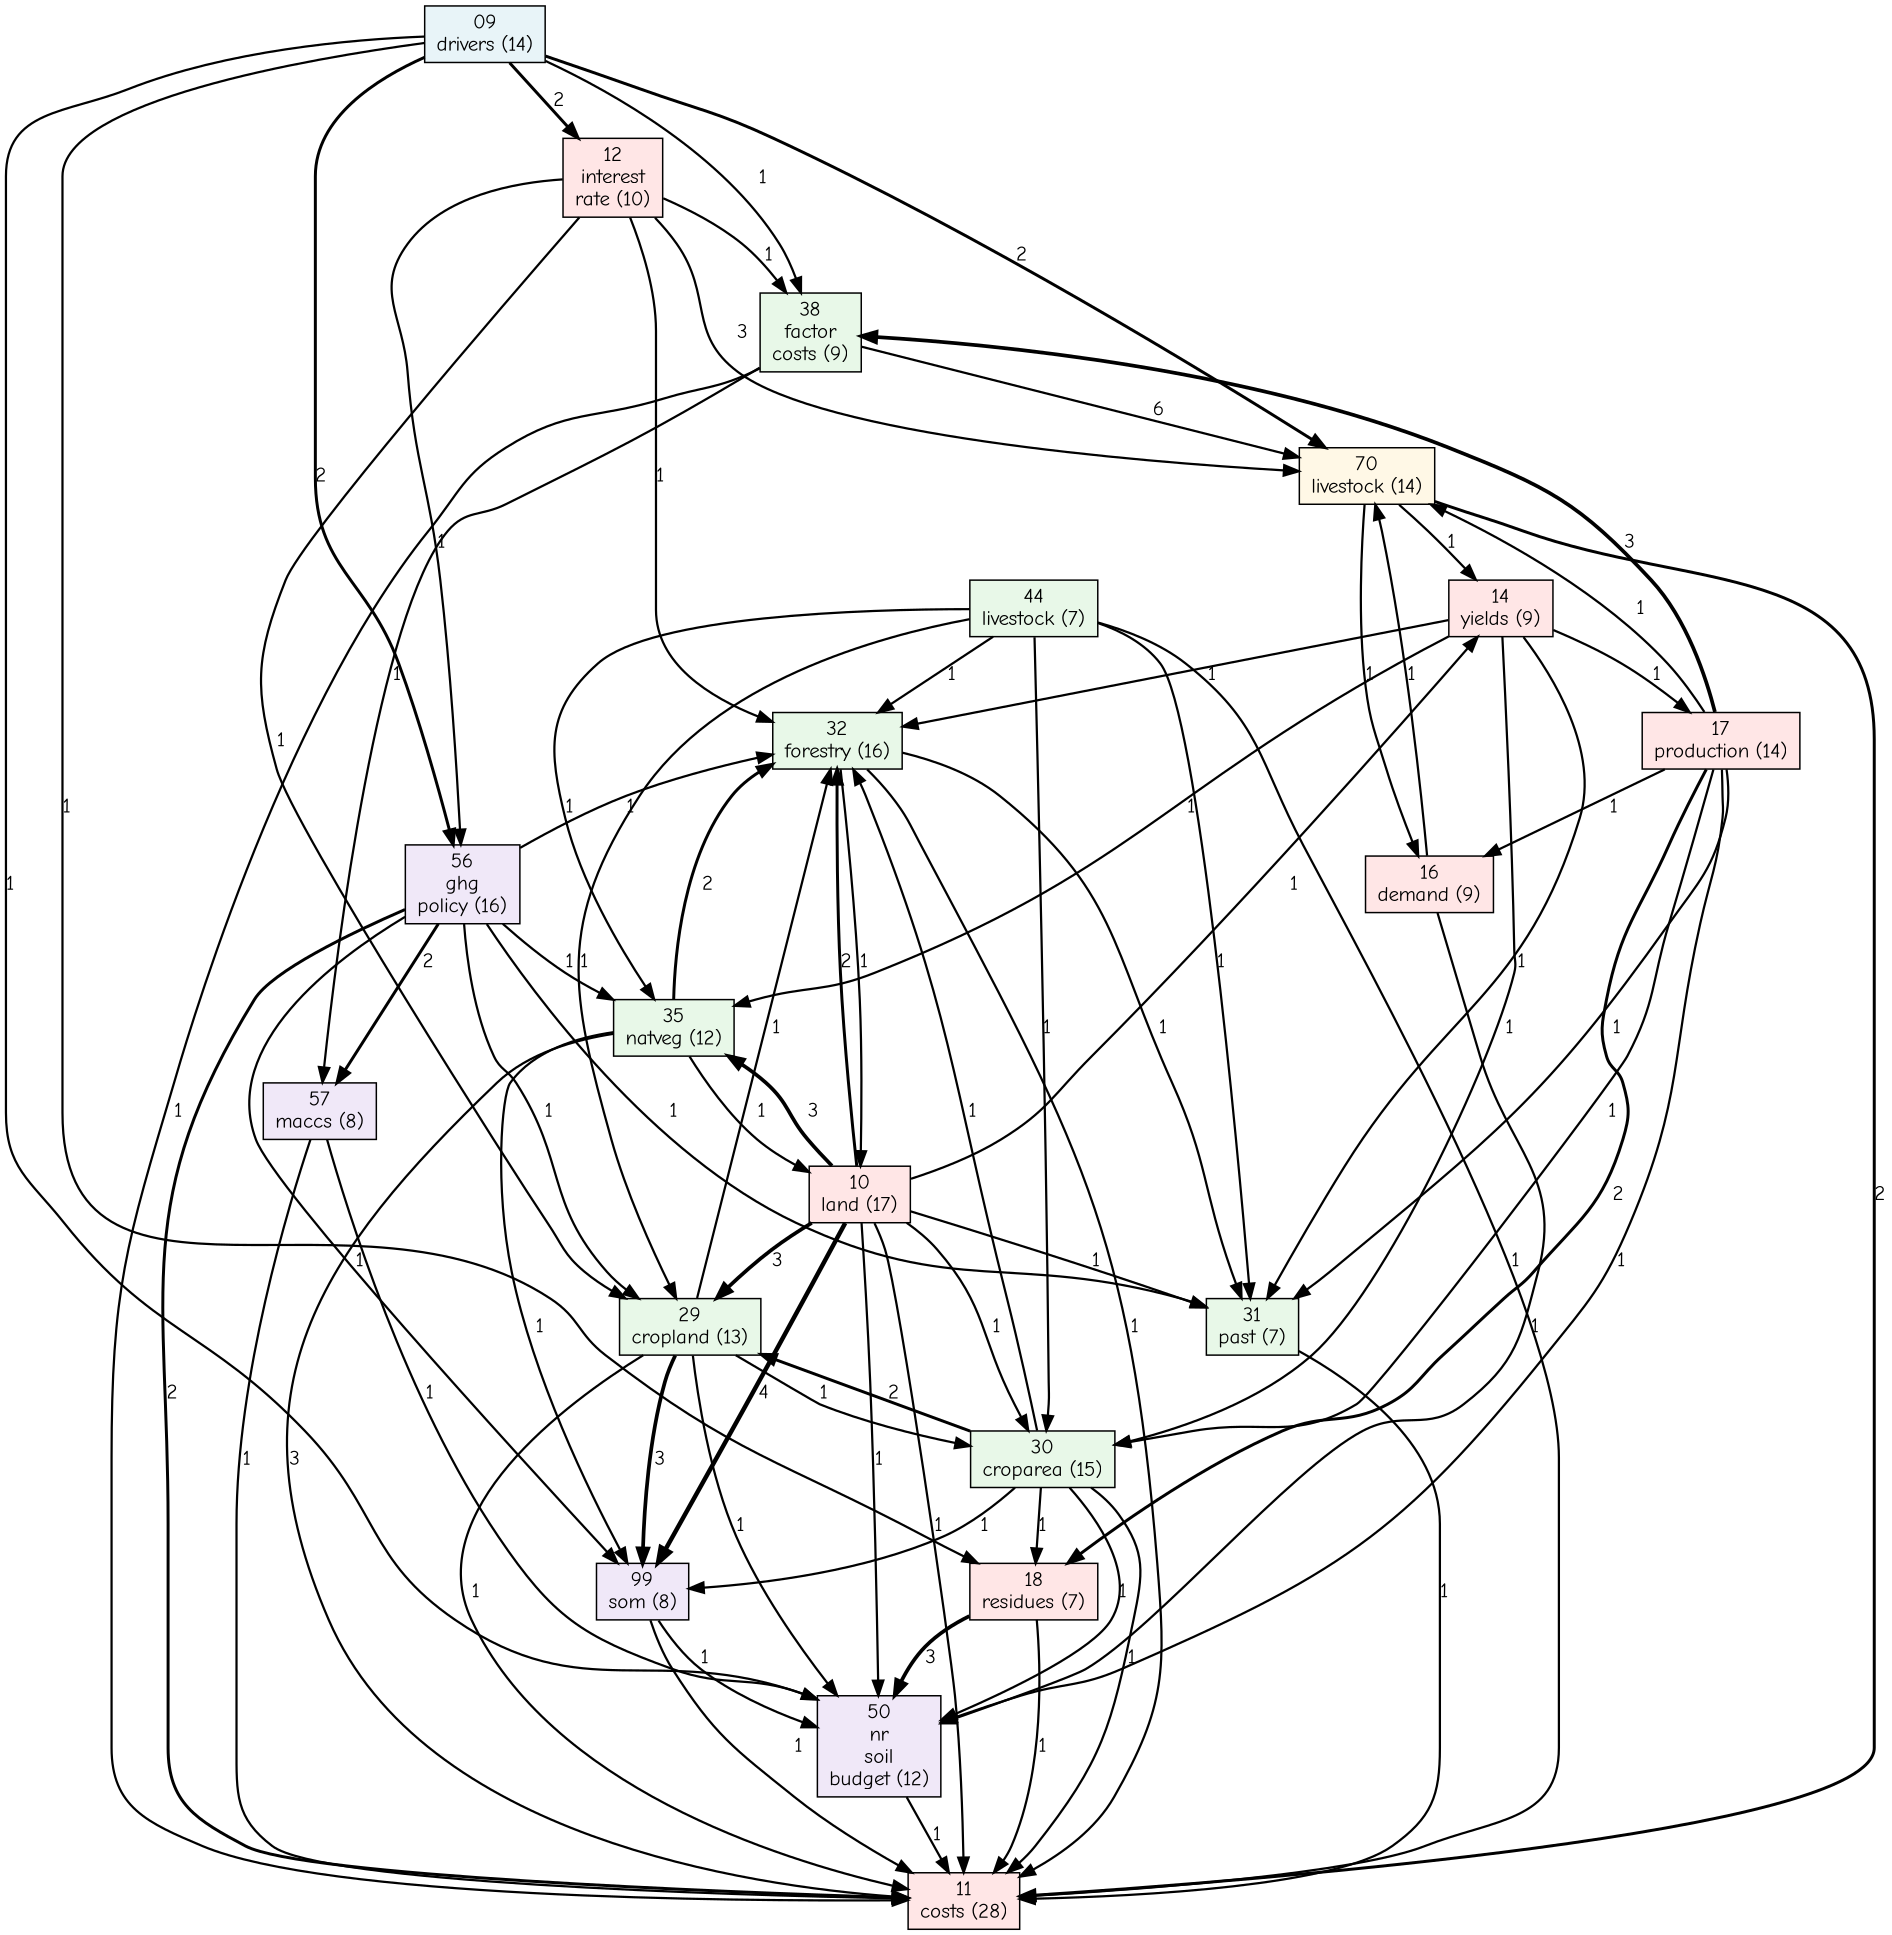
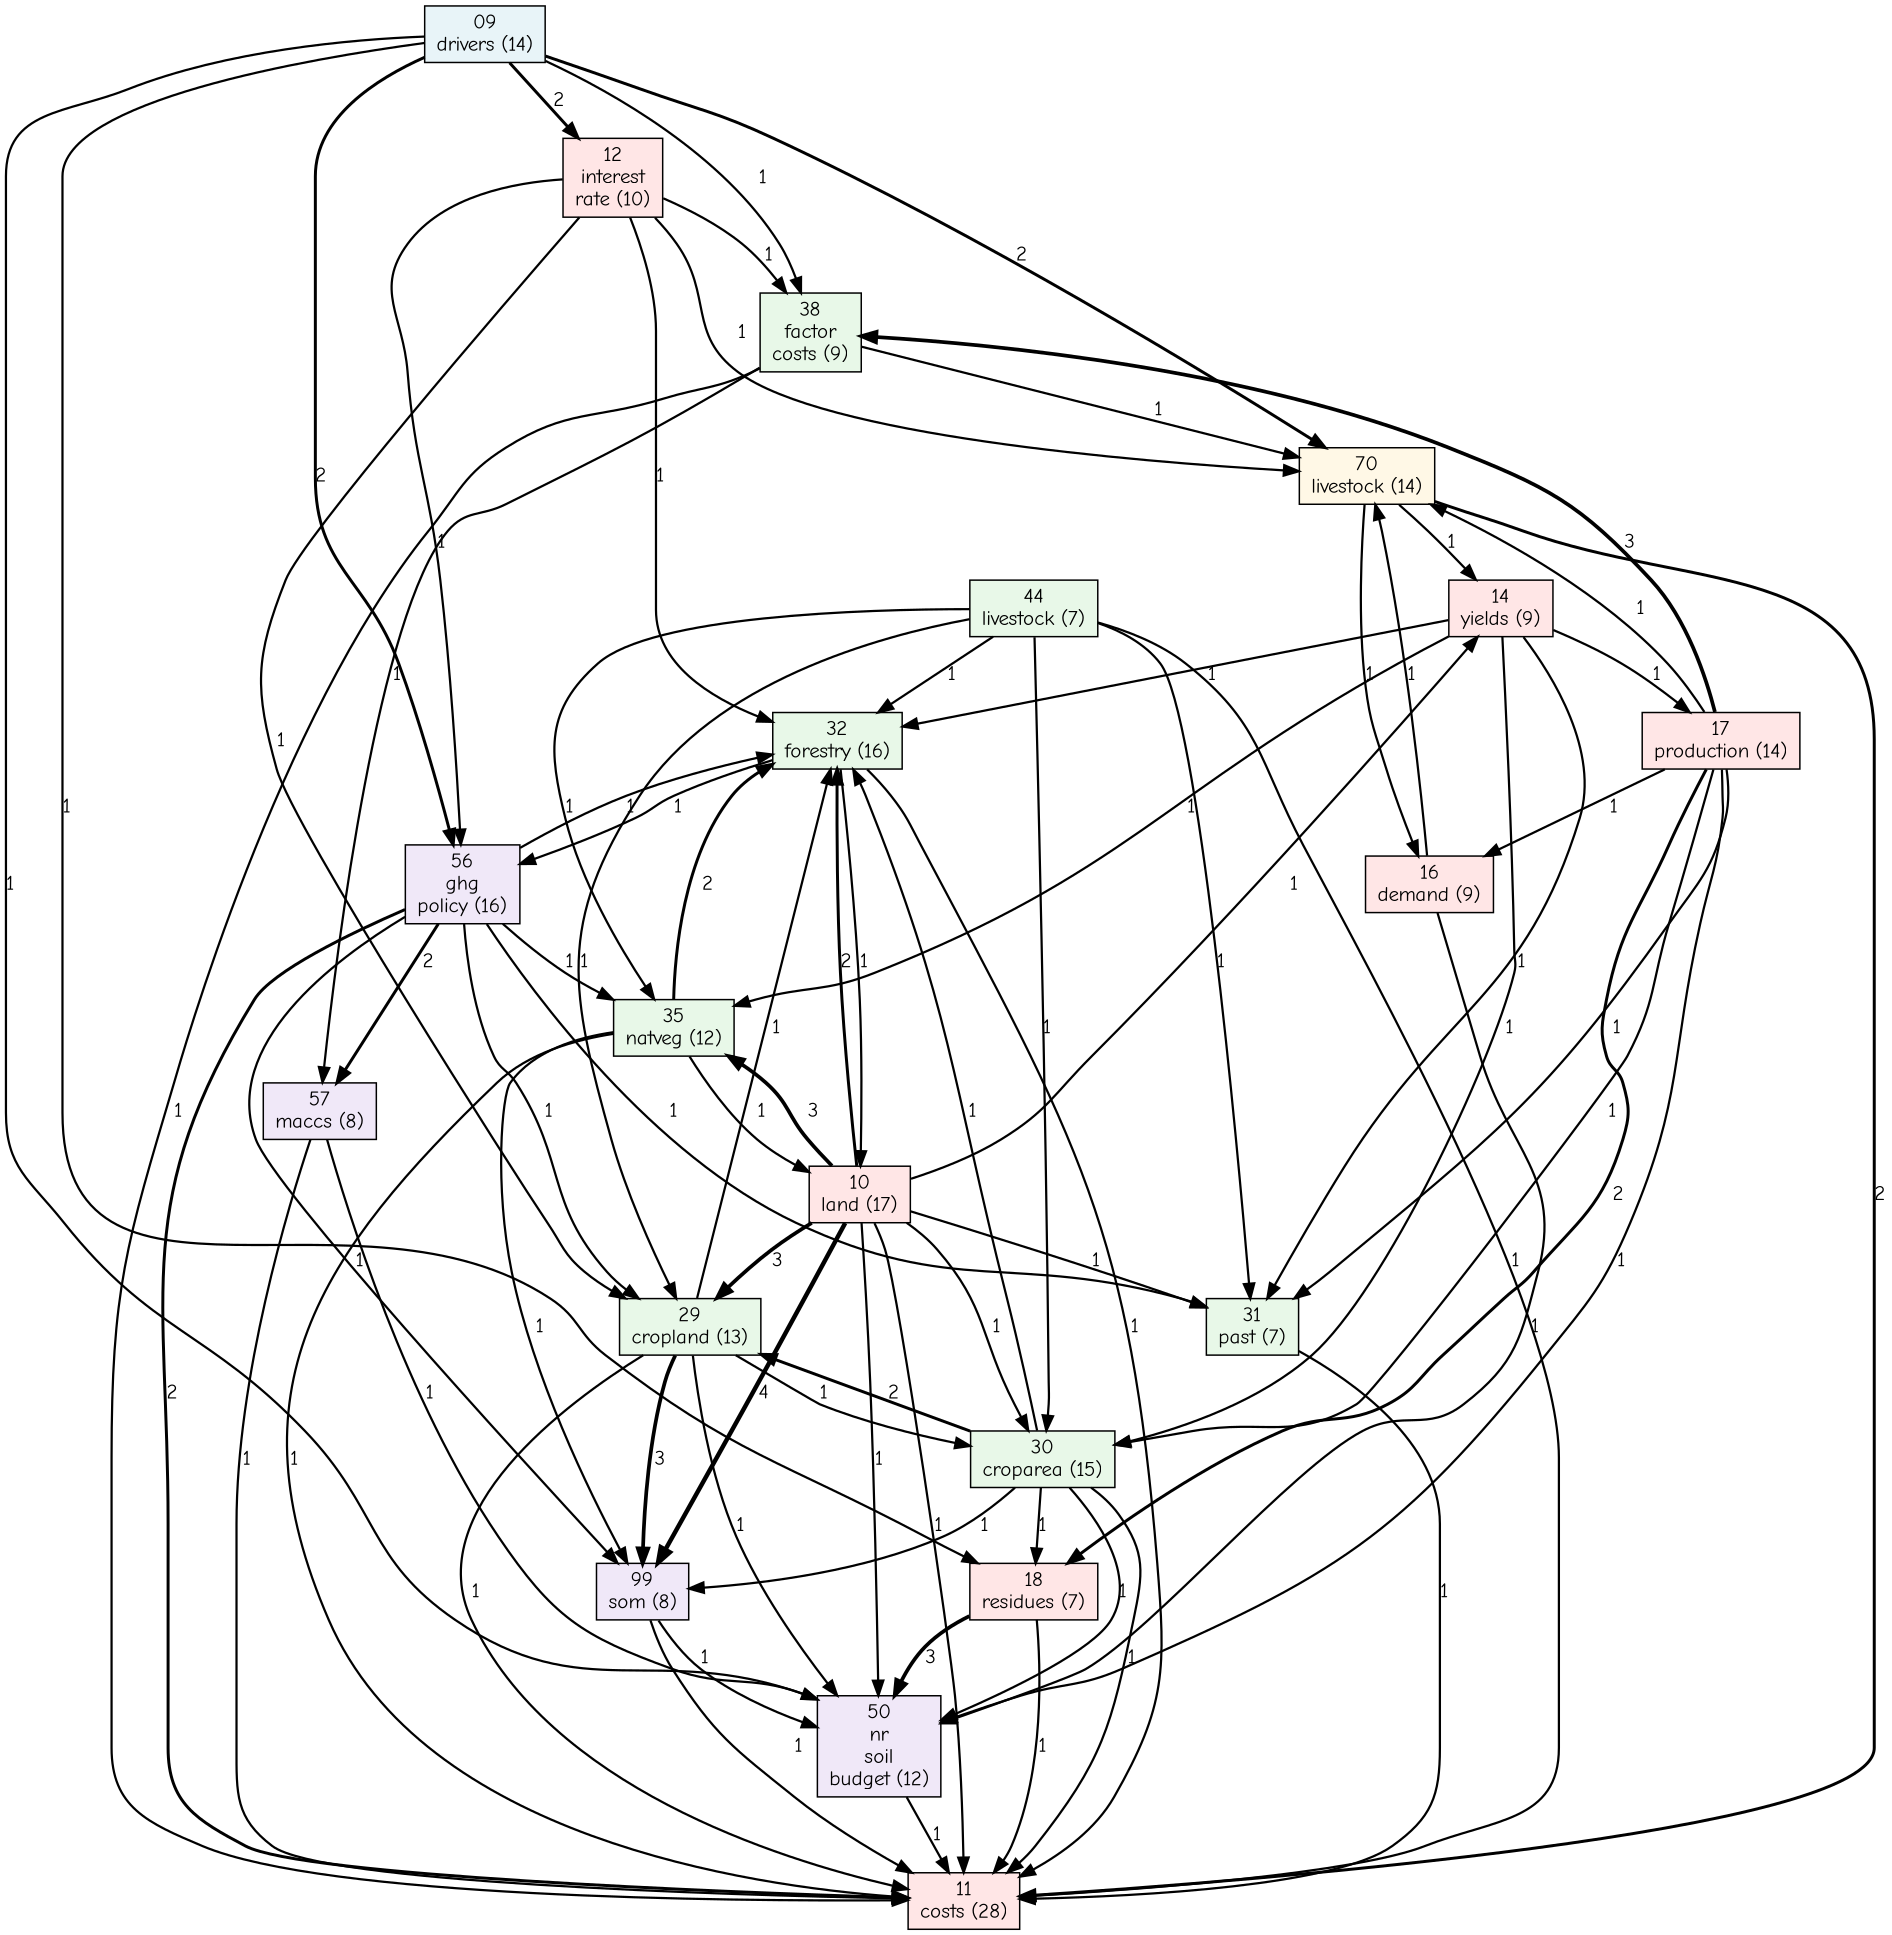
edge "12 interest rate (10)" -> "70 livestock (14)": label "3" -> "1"
edge "38 factor costs (9)" -> "70 livestock (14)": label "6" -> "1"
edge "32 forestry (16)" -> "31 past (7)": now "32 forestry (16)" -> "56 ghg policy (16)"
edge "35 natveg (12)" -> "11 costs (28)": label "3" -> "1"
